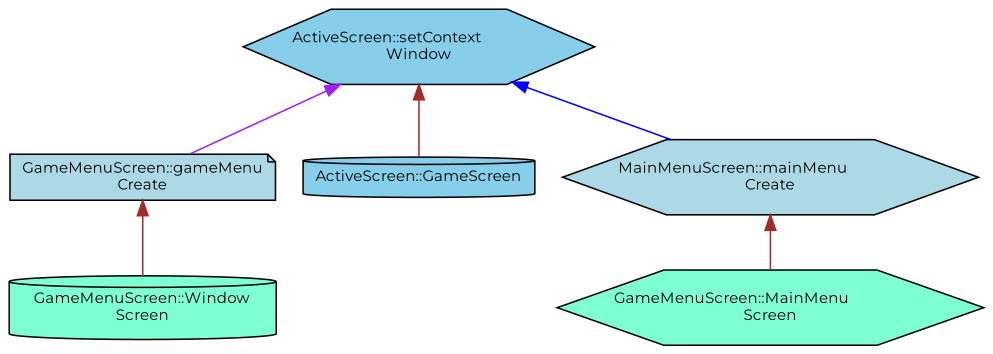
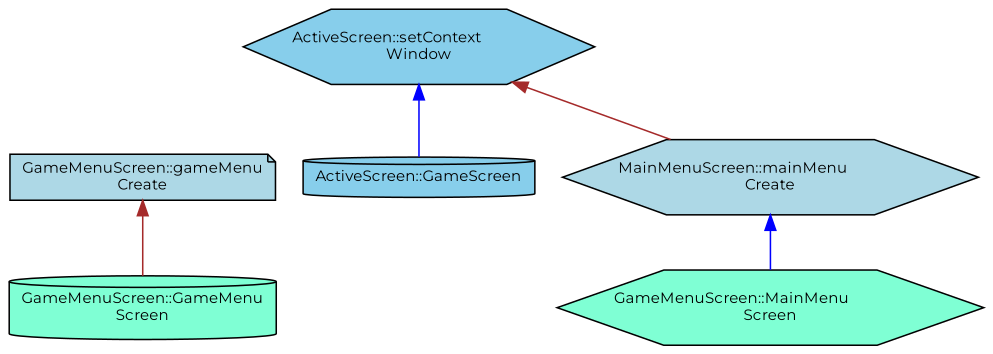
edge "MainMenuScreen::mainMenu Create" -> "ActiveScreen::setContext Window": color blue -> brown
edge "GameMenuScreen::gameMenu Create" -> "ActiveScreen::setContext Window": removed
edge "ActiveScreen::GameScreen" -> "ActiveScreen::setContext Window": color brown -> blue
edge "GameMenuScreen::MainMenu Screen" -> "MainMenuScreen::mainMenu Create": color brown -> blue
node "GameMenuScreen::Window Screen": label "GameMenuScreen::Window Screen" -> "GameMenuScreen::GameMenu Screen"
